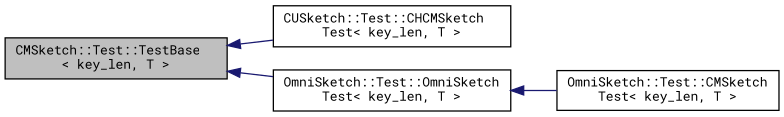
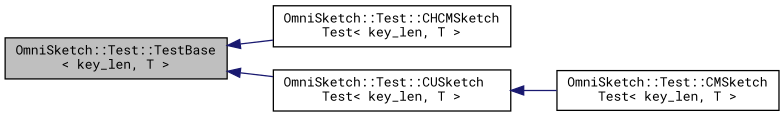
node "CUSketch::Test::CHCMSketch Test< key_len, T >": label "CUSketch::Test::CHCMSketch Test< key_len, T >" -> "OmniSketch::Test::CHCMSketch Test< key_len, T >"
node "CMSketch::Test::TestBase < key_len, T >": label "CMSketch::Test::TestBase < key_len, T >" -> "OmniSketch::Test::TestBase < key_len, T >"
node "OmniSketch::Test::OmniSketch Test< key_len, T >": label "OmniSketch::Test::OmniSketch Test< key_len, T >" -> "OmniSketch::Test::CUSketch Test< key_len, T >"
